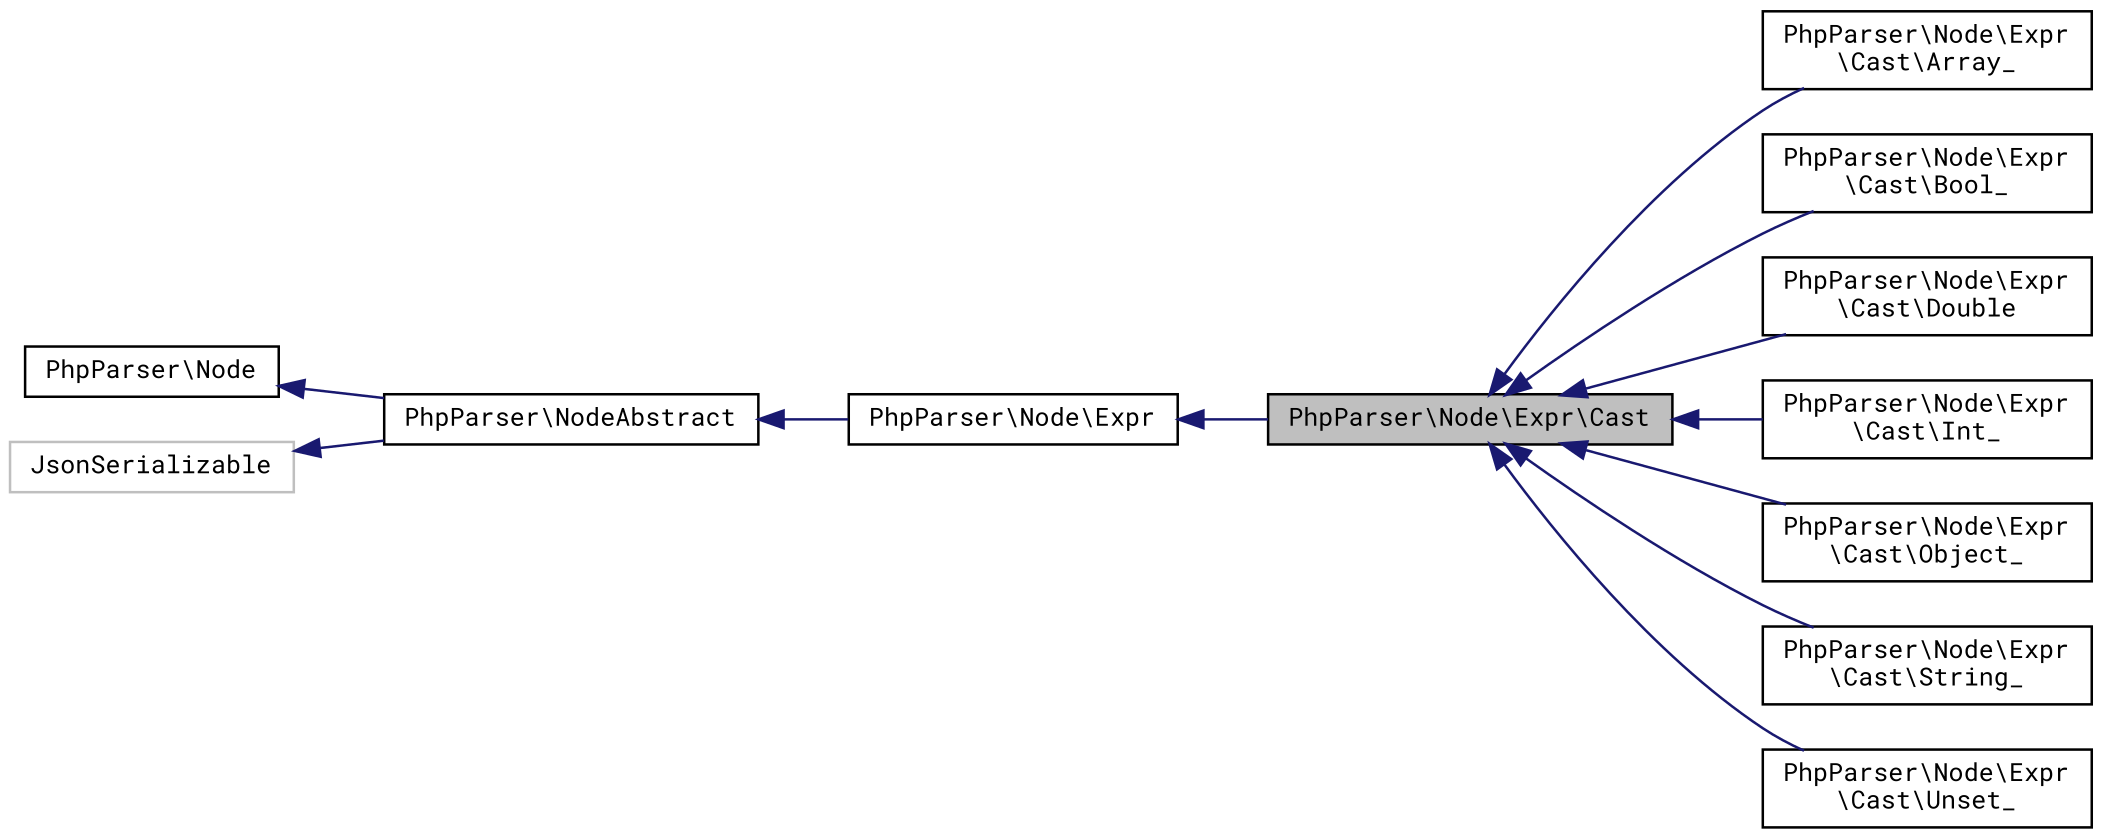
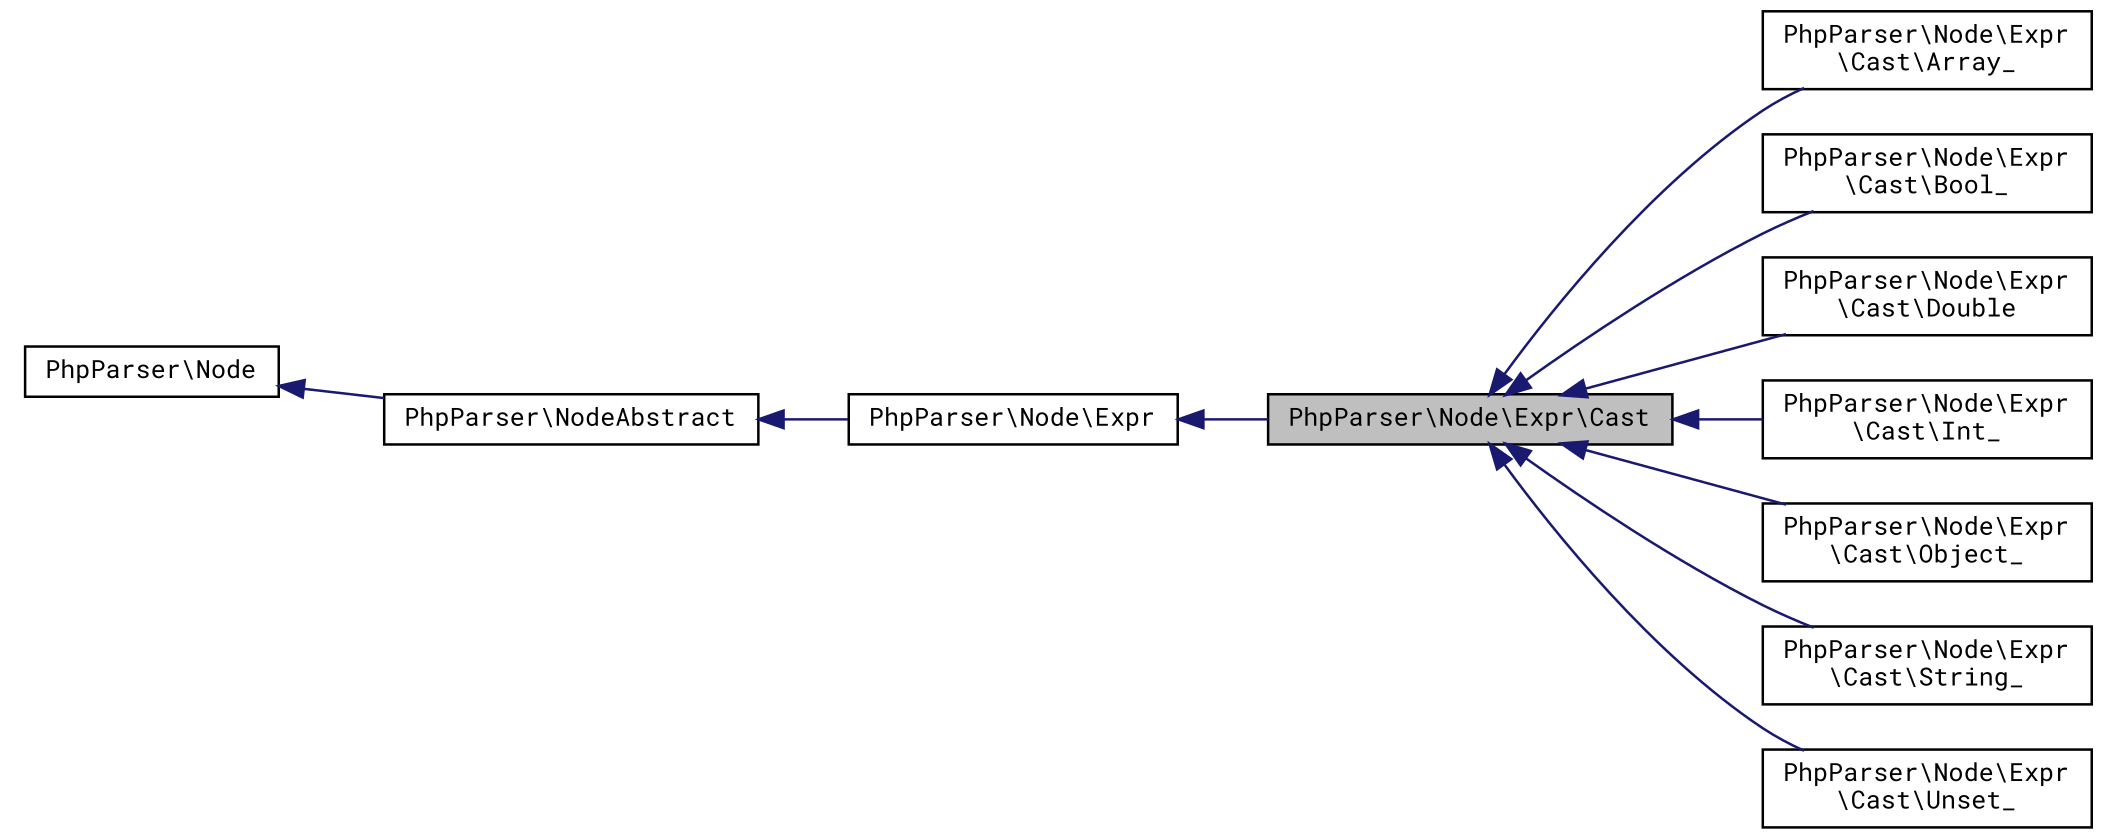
node "JsonSerializable": removed
